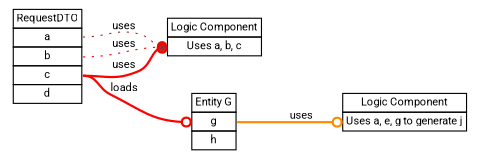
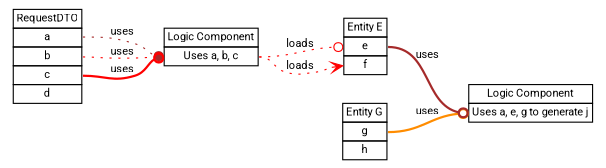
node "Entity E": added
edge "RequestDTO" -> "Entity G": removed, label "loads"
